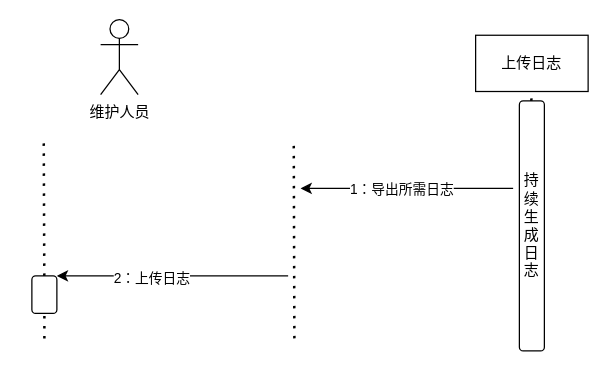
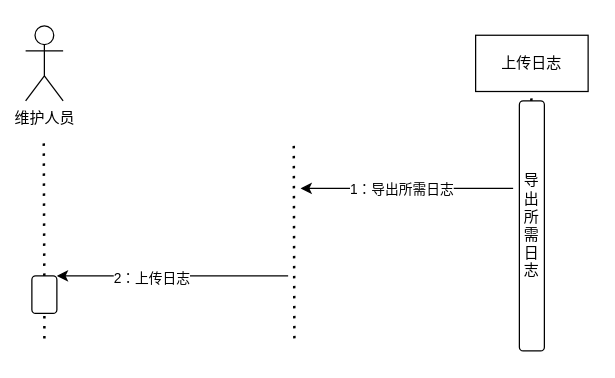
node "维护人员": moved (119, 57) -> (44, 63)
node "持续生成日志": label "持续生成日志" -> "导出所需日志"
